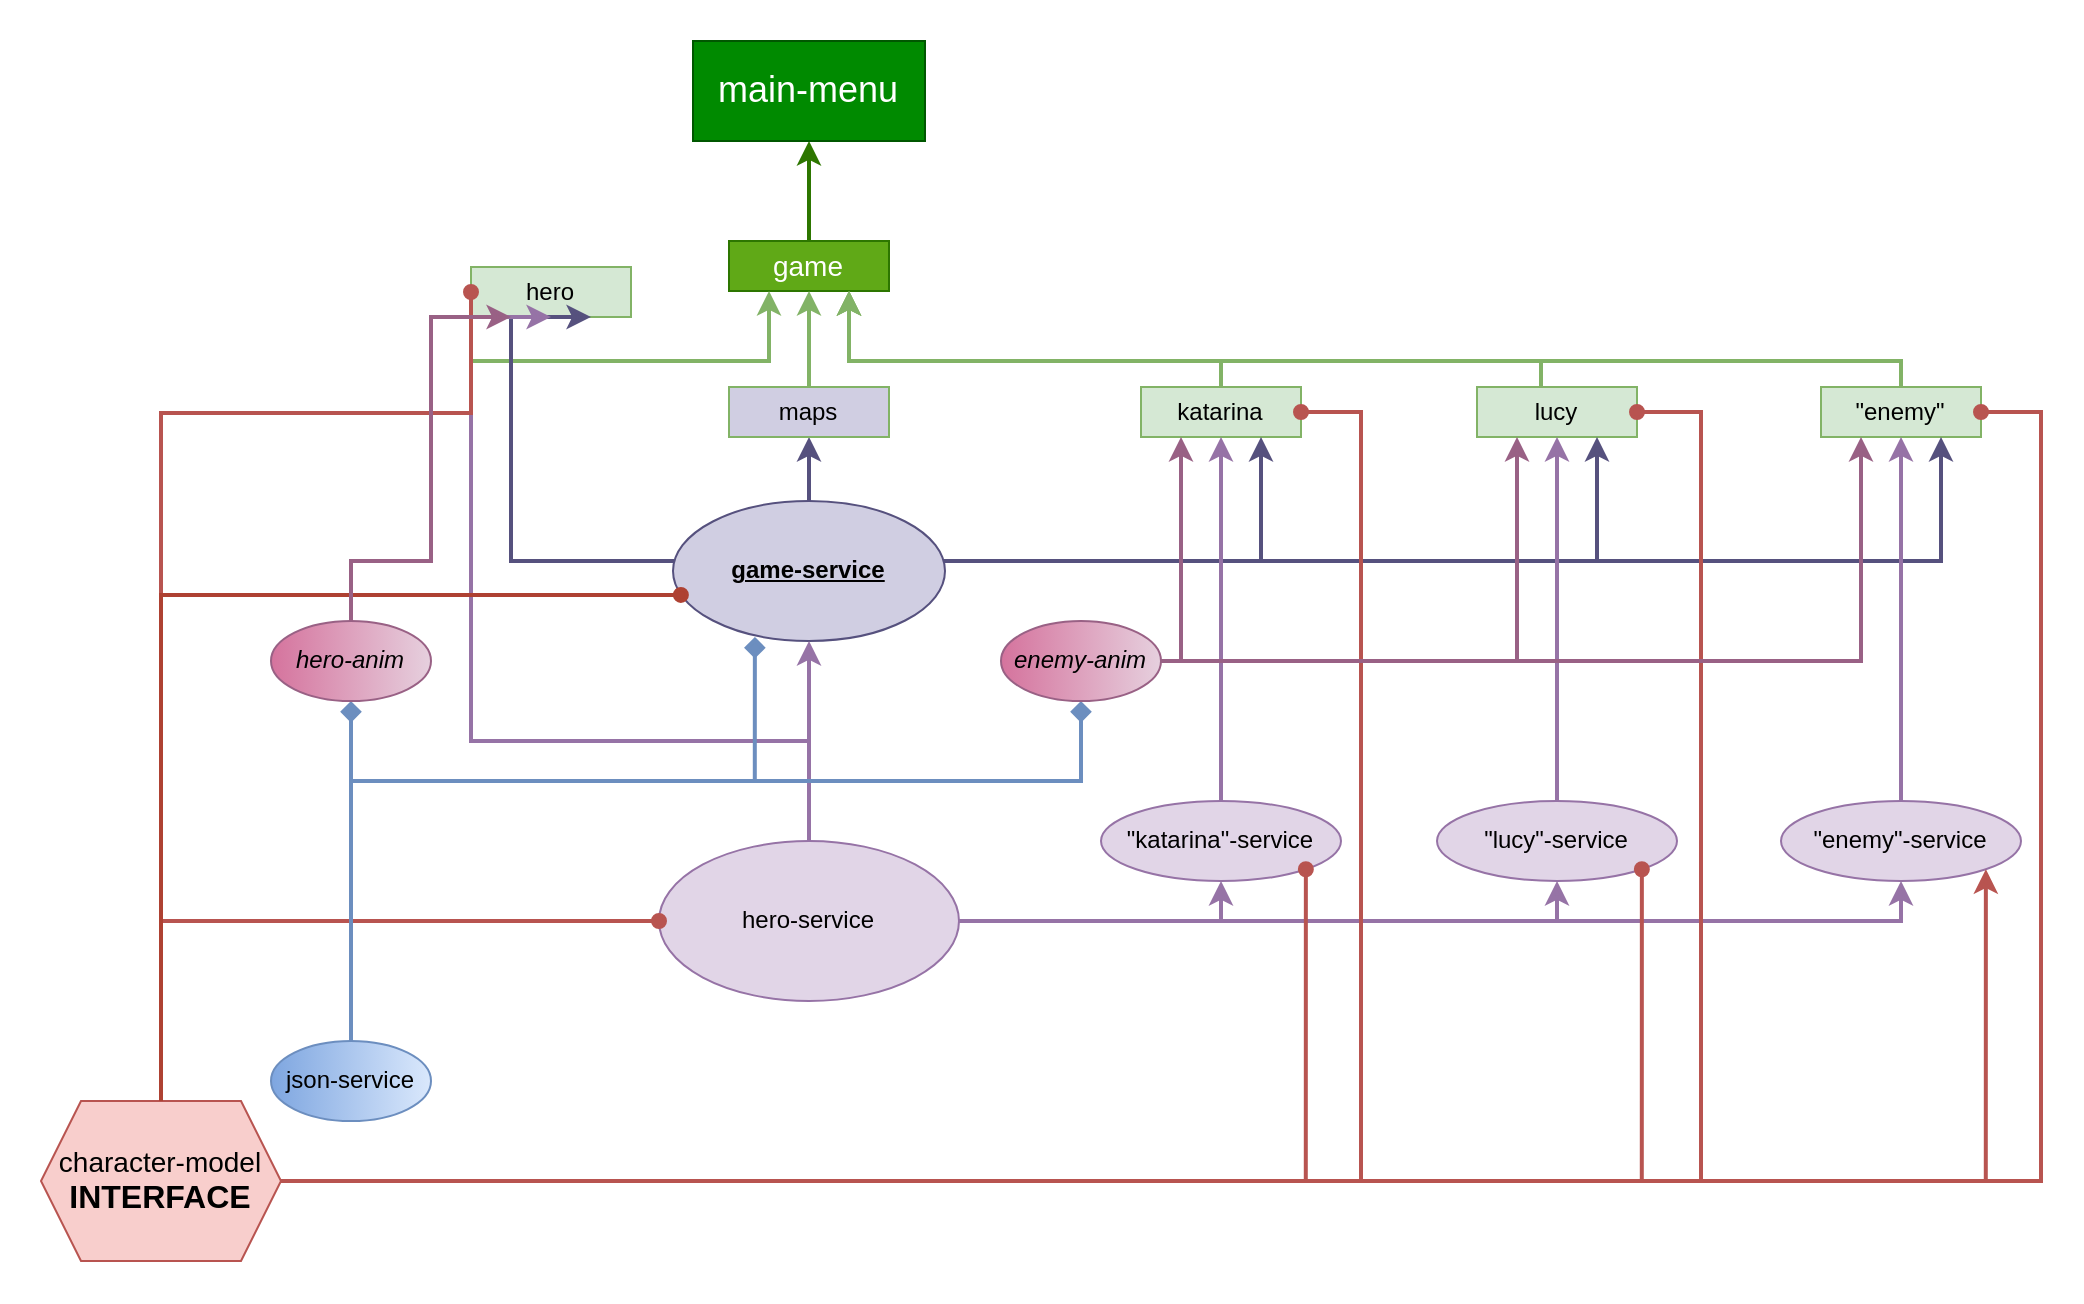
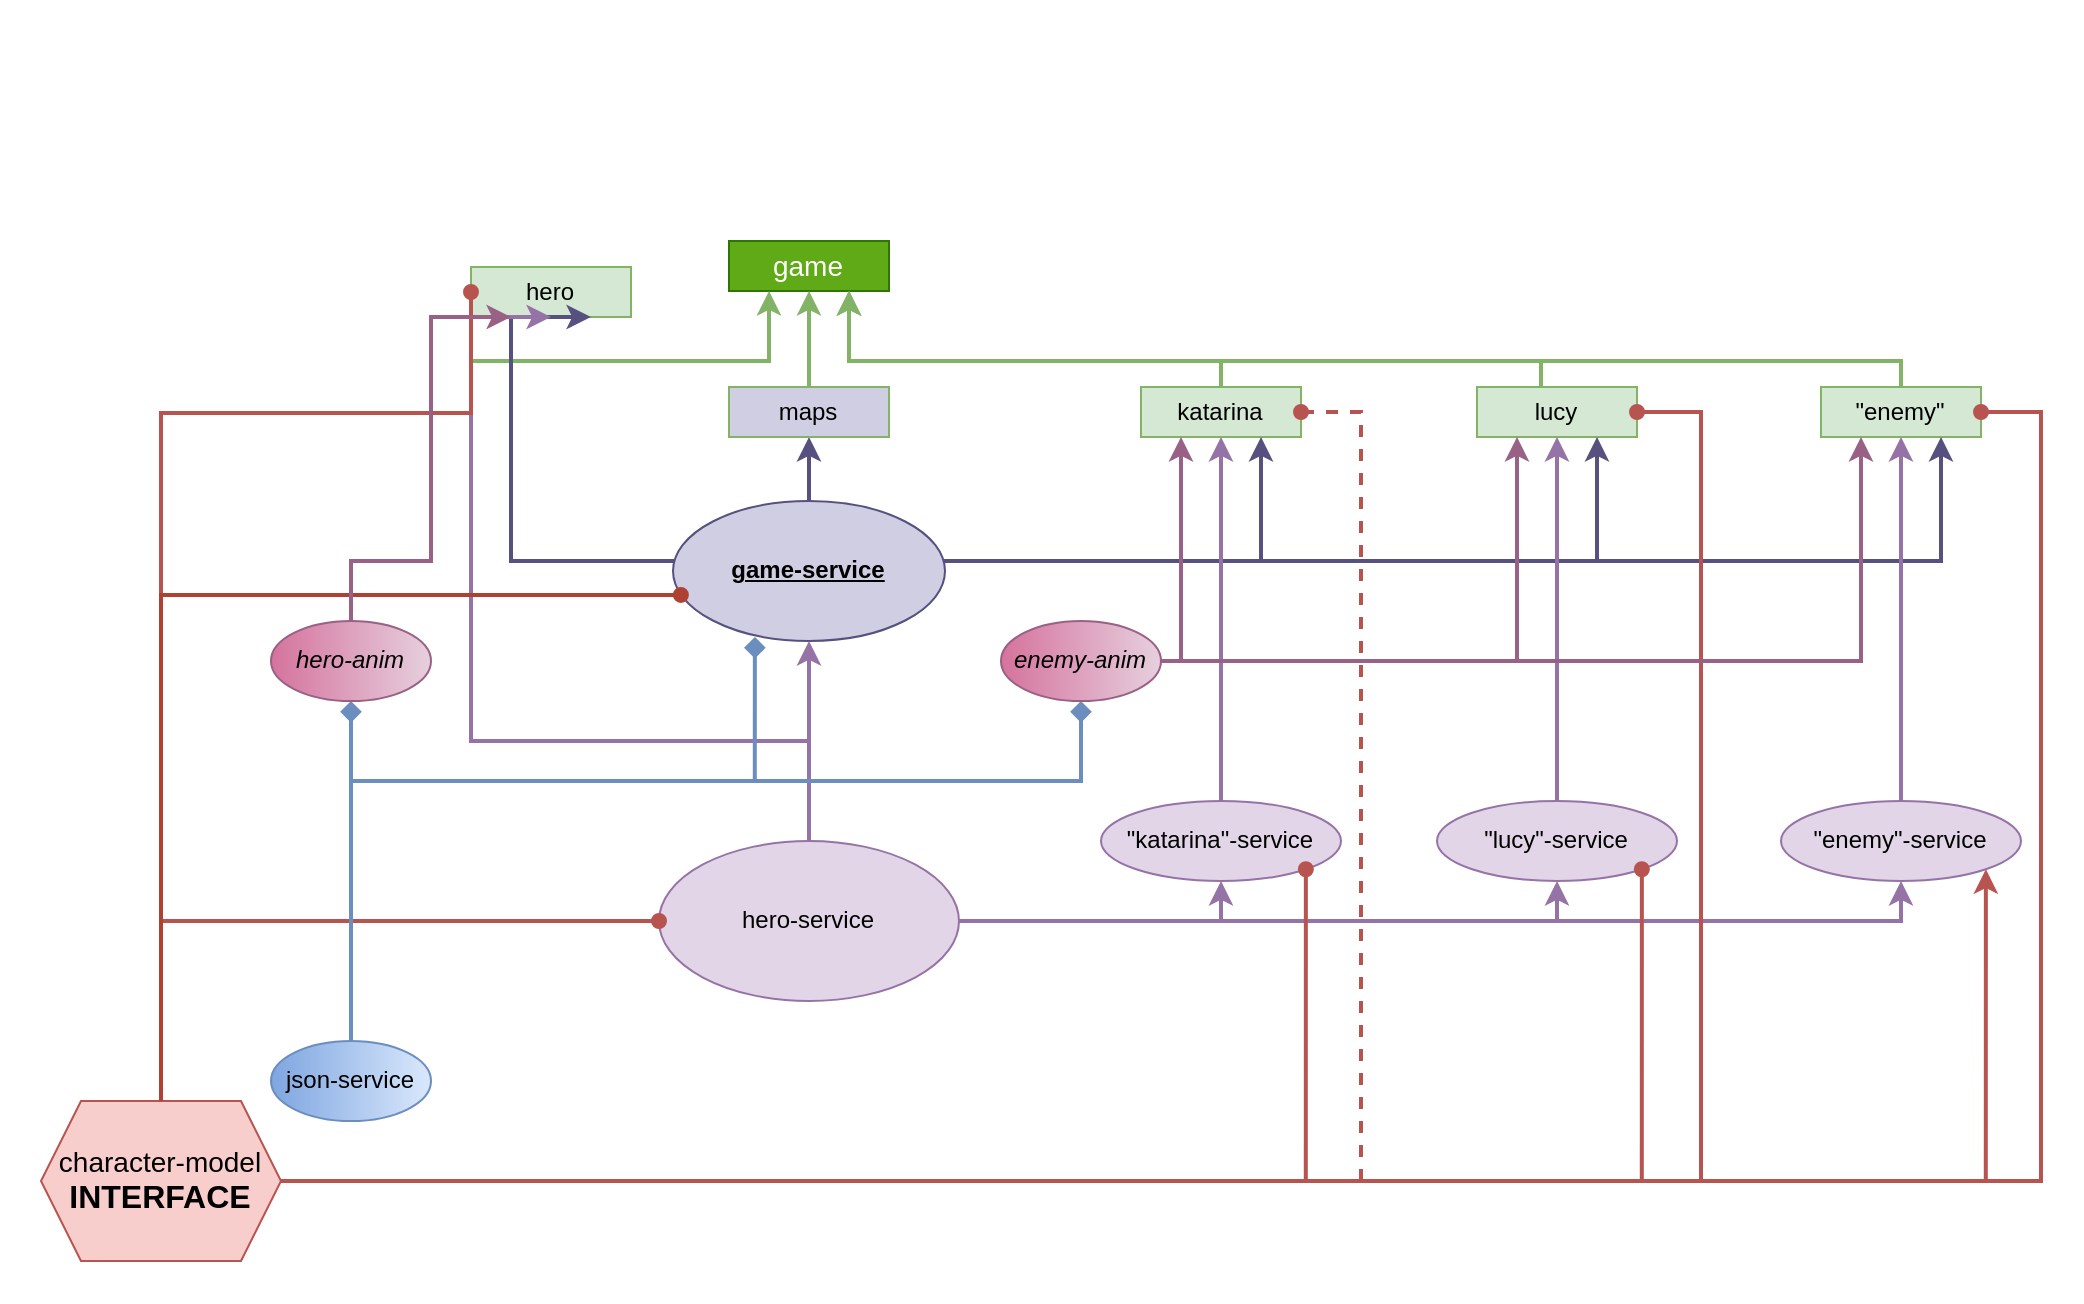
node "main-menu": removed
edge "game" -> "main-menu": removed
edge "character-model INTERFACE" -> "katarina": style solid -> dashed
